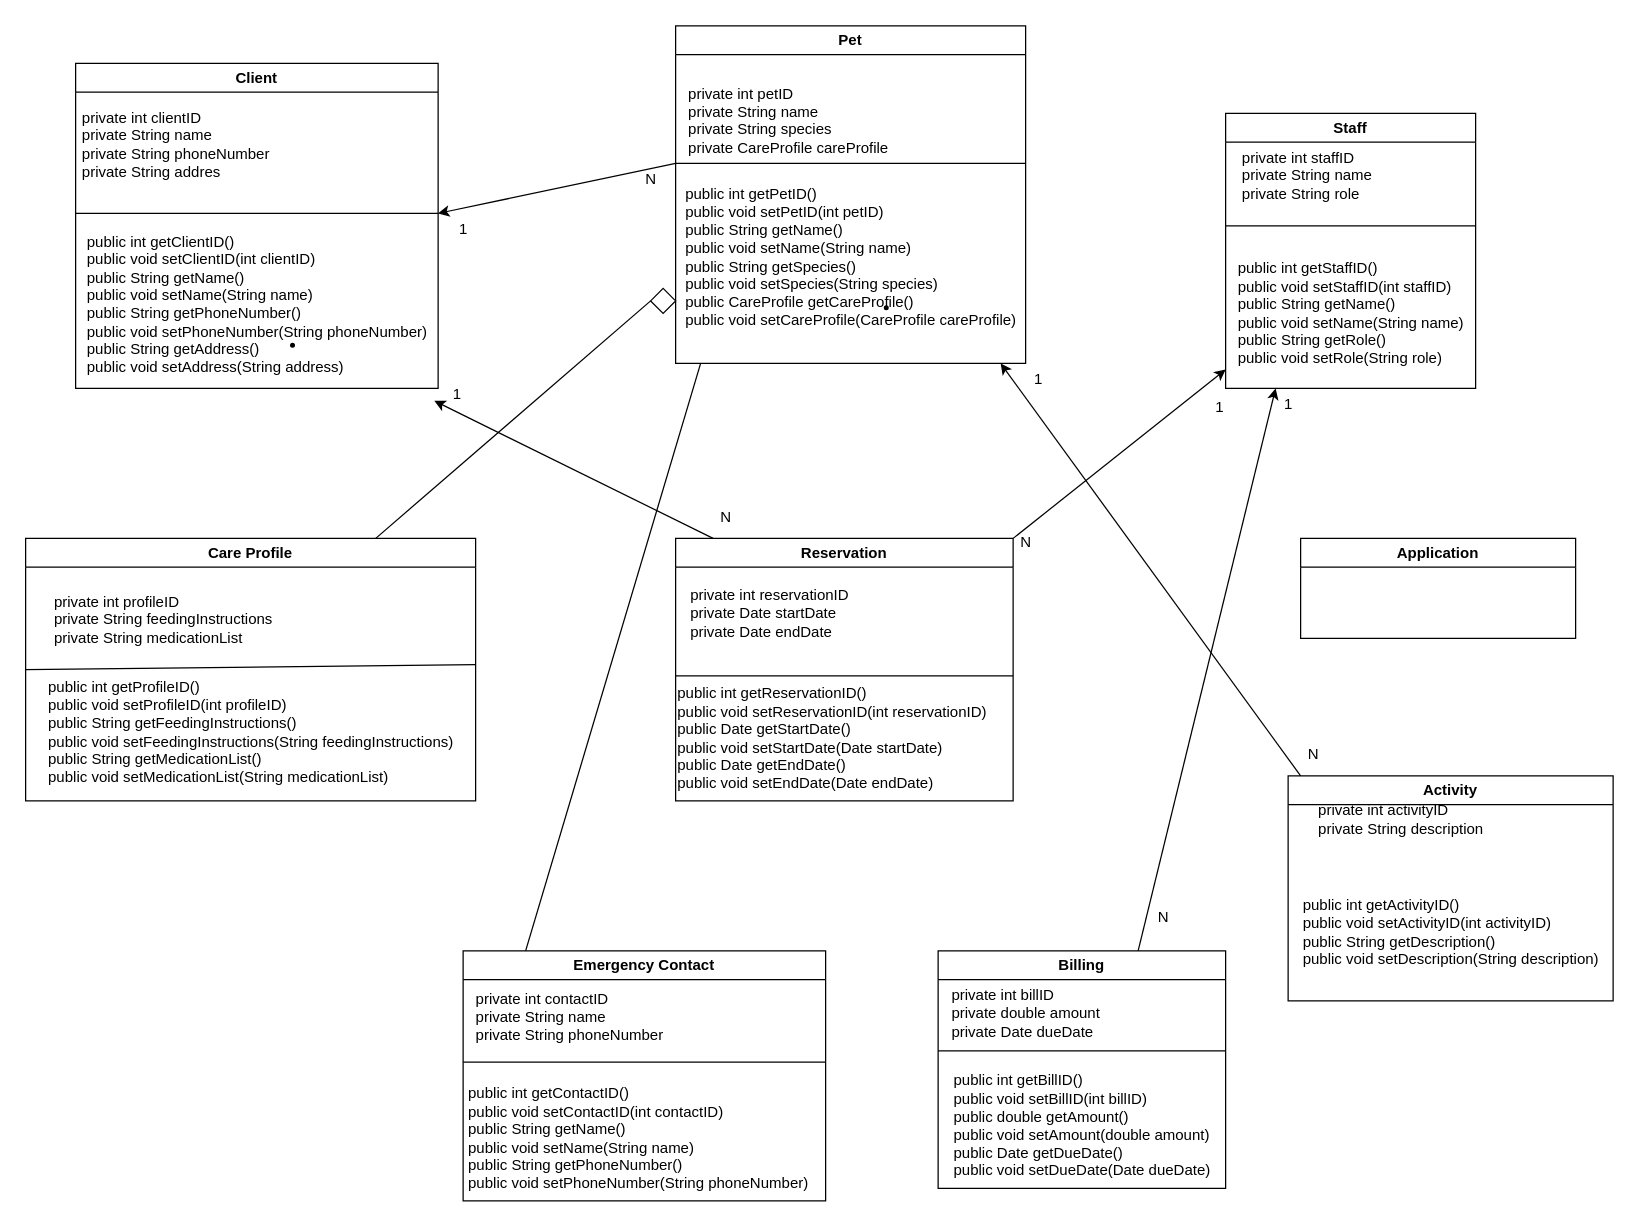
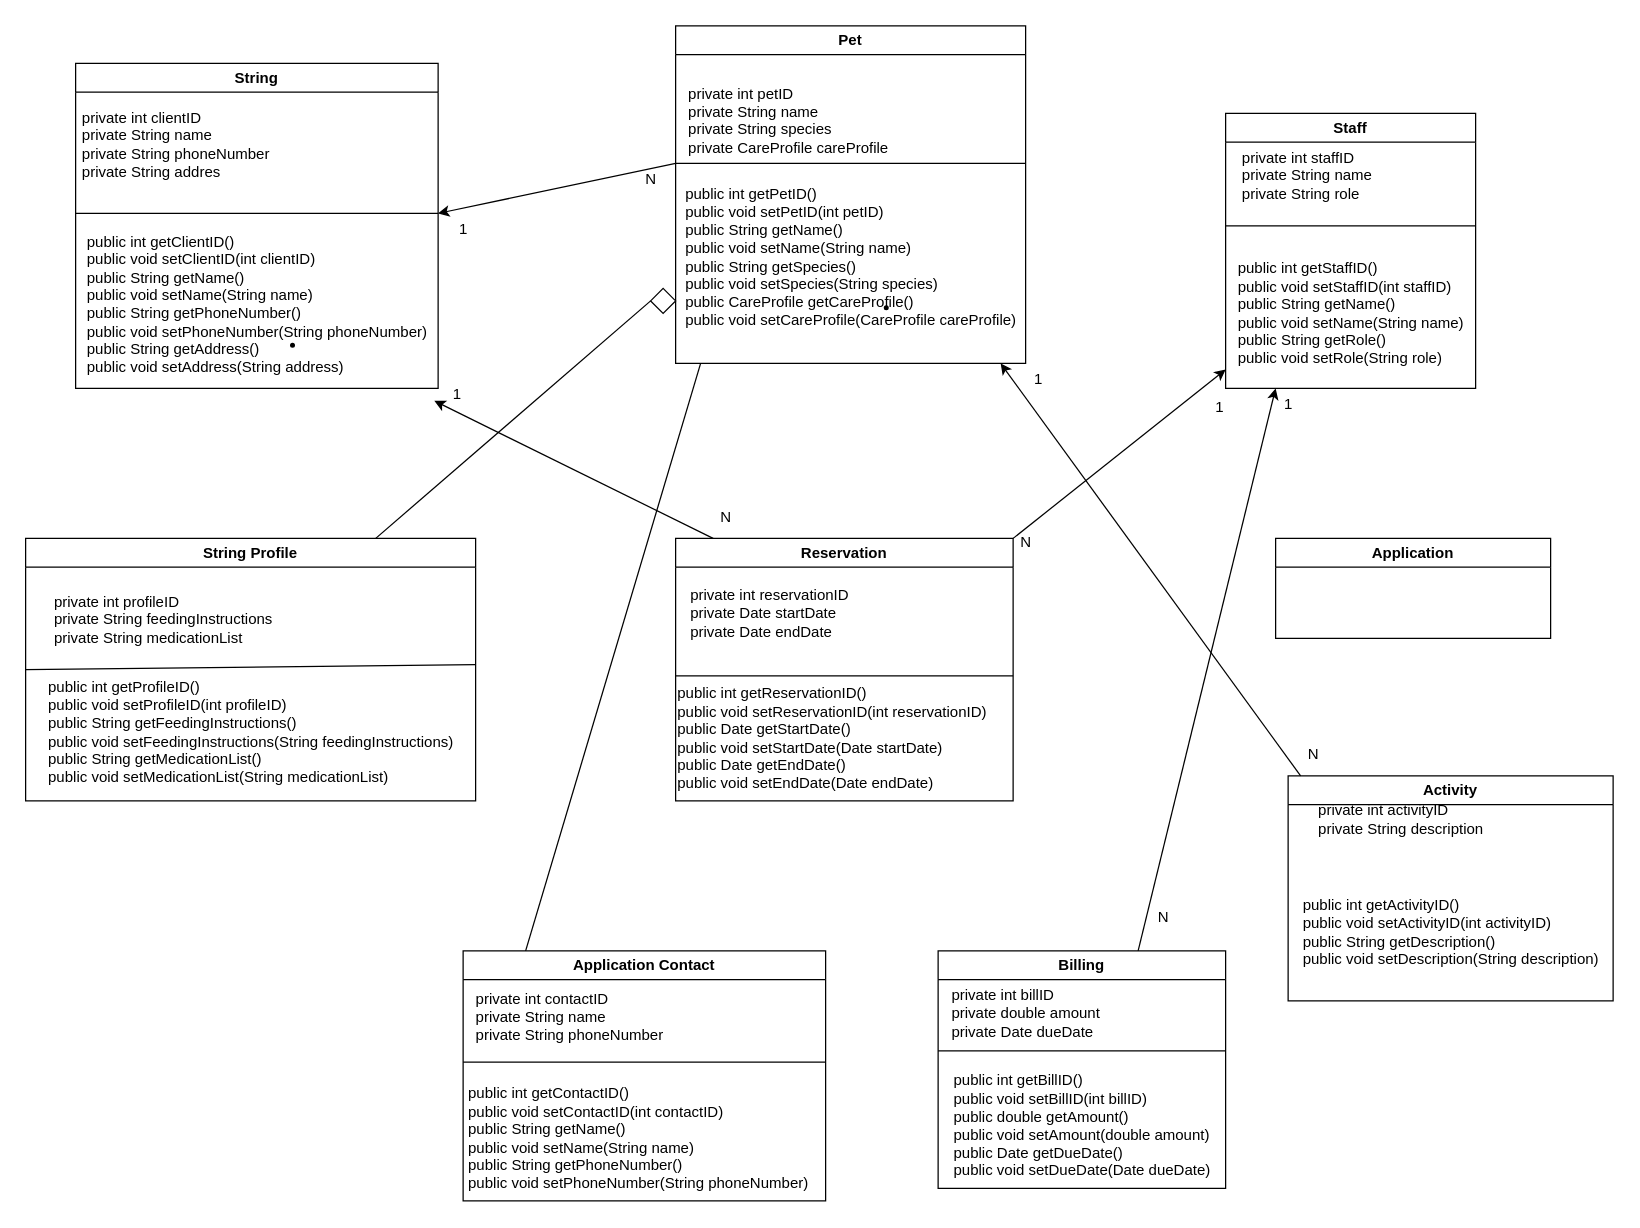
node "Client": label "Client" -> "String"
node "Care Profile": label "Care Profile" -> "String Profile"
node "Application": moved (1438, 588) -> (1413, 588)
node "Emergency Contact": label "Emergency Contact" -> "Application Contact"
